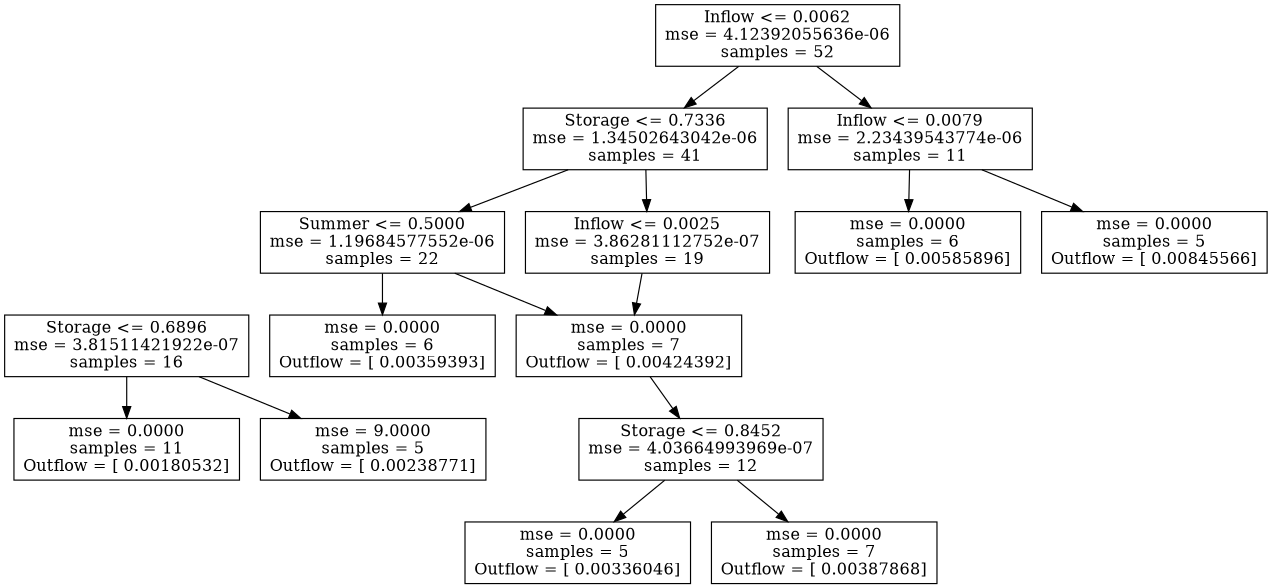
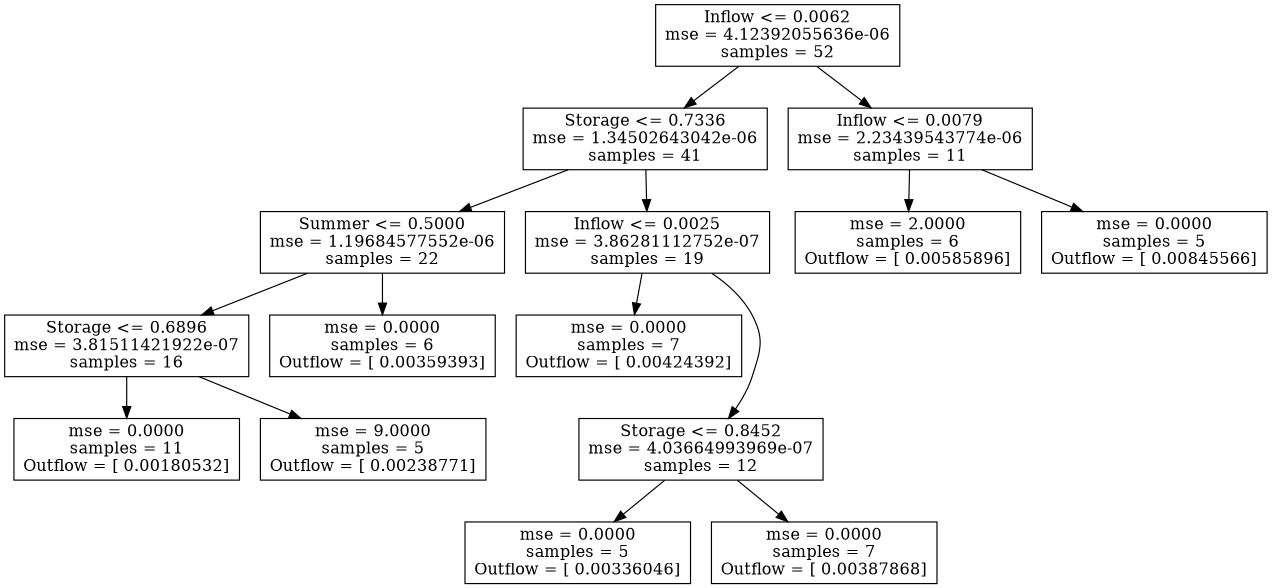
node "mse = 0.0000 samples = 6 Outflow = [ 0.00585896]": label "mse = 0.0000 samples = 6 Outflow = [ 0.00585896]" -> "mse = 2.0000 samples = 6 Outflow = [ 0.00585896]"
edge "Summer <= 0.5000 mse = 1.19684577552e-06 samples = 22" -> "mse = 0.0000 samples = 7 Outflow = [ 0.00424392]": now "Summer <= 0.5000 mse = 1.19684577552e-06 samples = 22" -> "Storage <= 0.6896 mse = 3.81511421922e-07 samples = 16"
edge "mse = 0.0000 samples = 7 Outflow = [ 0.00424392]" -> "Storage <= 0.8452 mse = 4.03664993969e-07 samples = 12": now "Inflow <= 0.0025 mse = 3.86281112752e-07 samples = 19" -> "Storage <= 0.8452 mse = 4.03664993969e-07 samples = 12"
